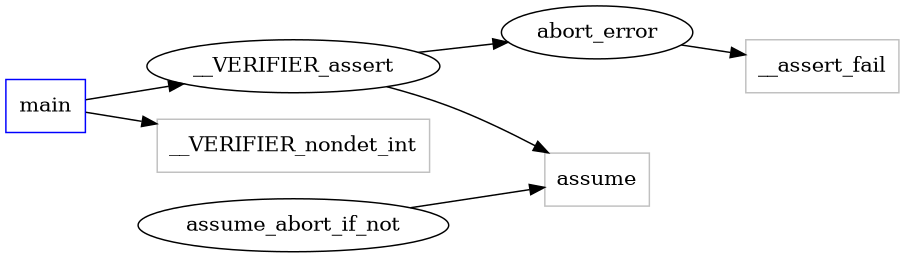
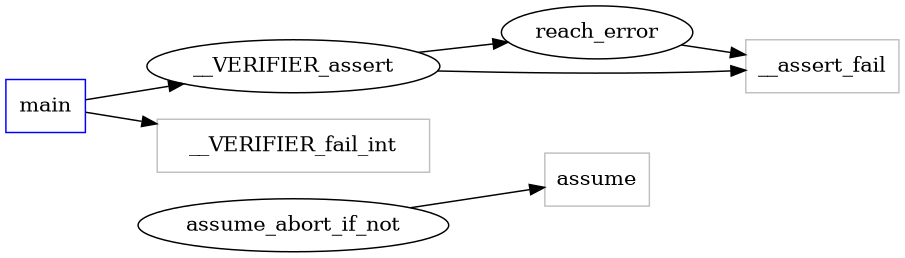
node "abort_error": label "abort_error" -> "reach_error"
edge "__VERIFIER_assert" -> "assume": now "__VERIFIER_assert" -> "__assert_fail"
node "__VERIFIER_nondet_int": label "__VERIFIER_nondet_int" -> "__VERIFIER_fail_int"
